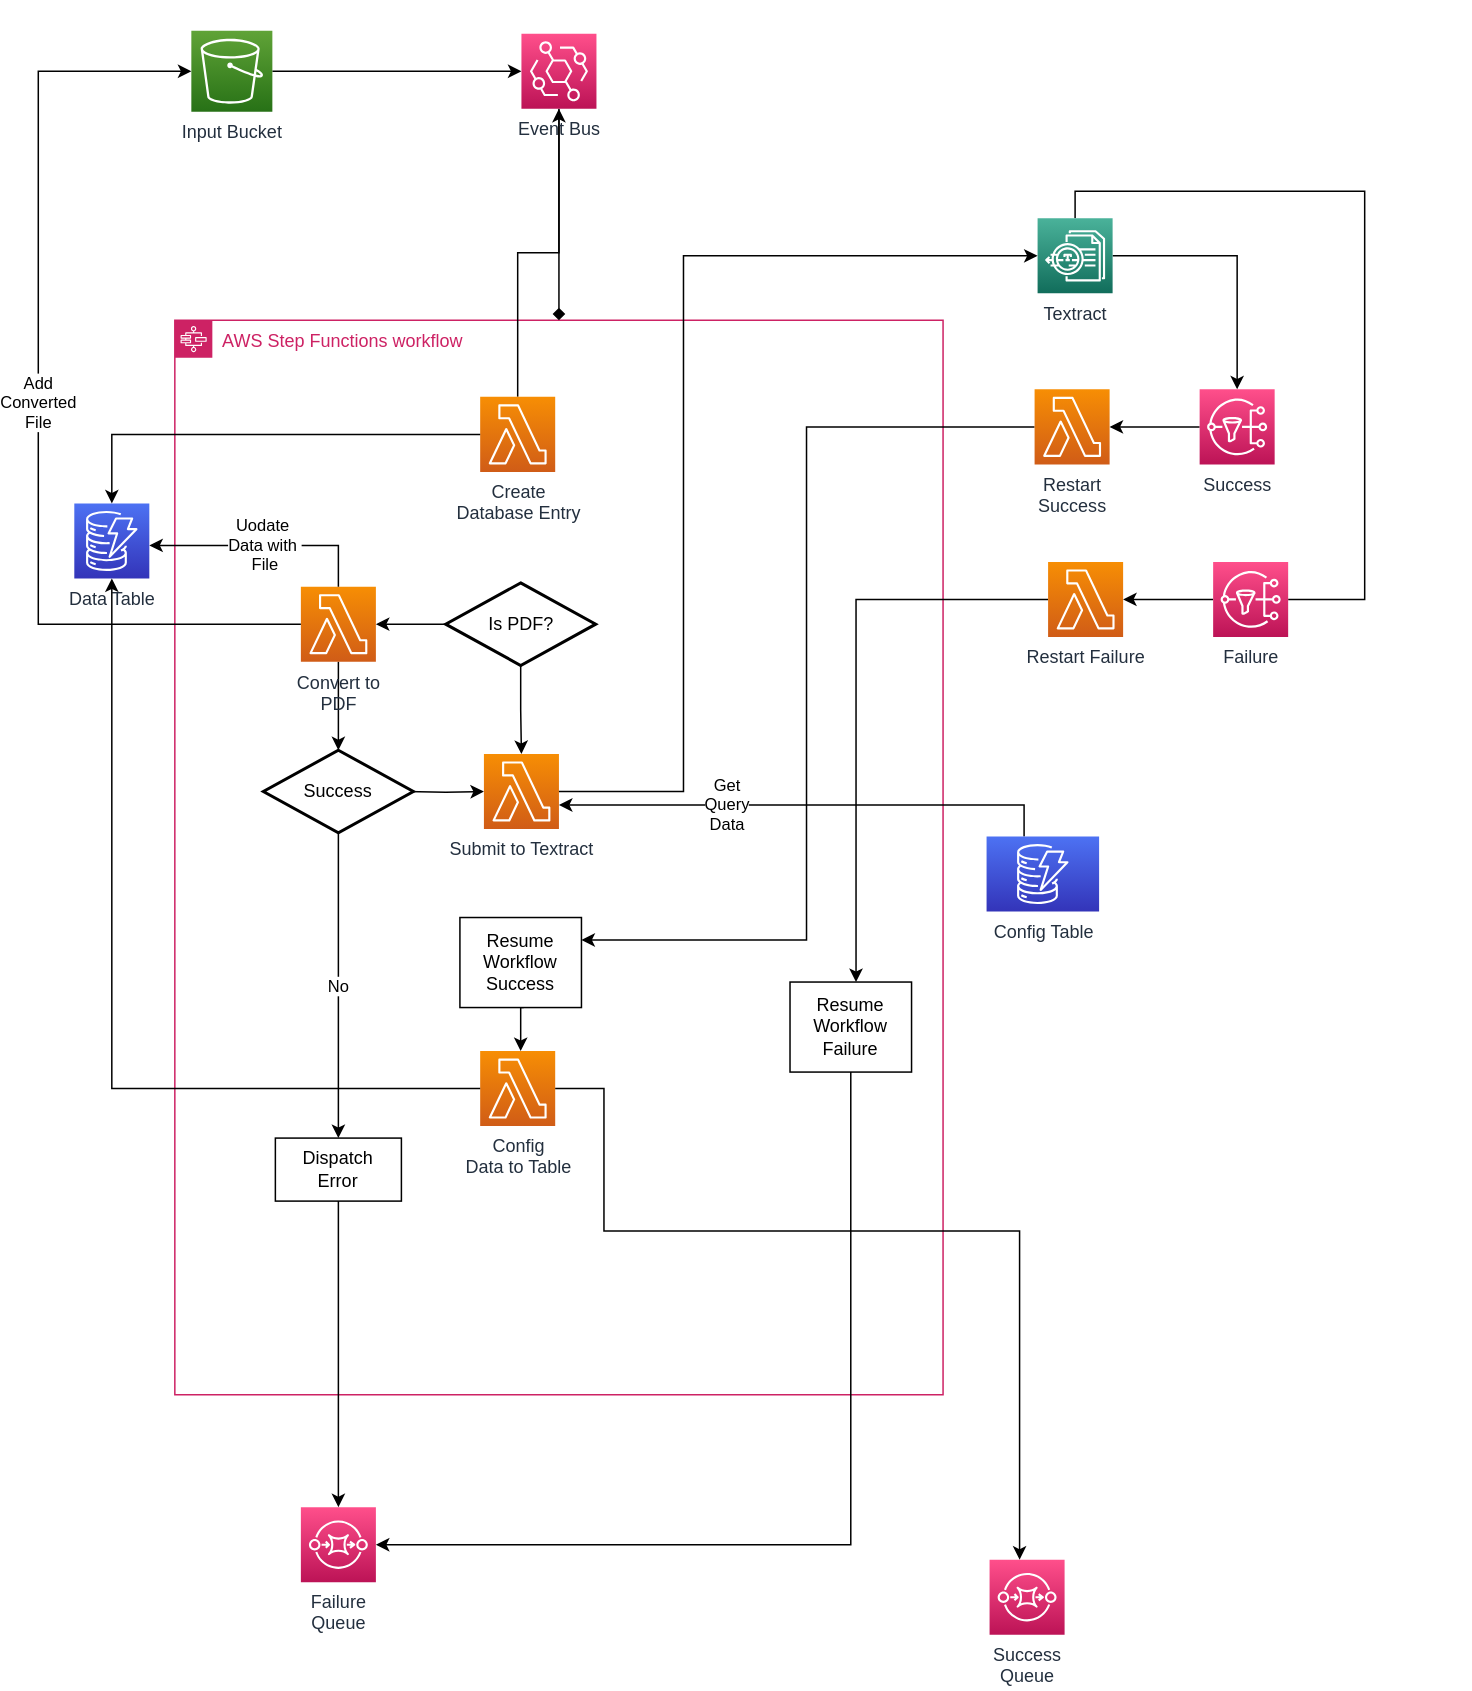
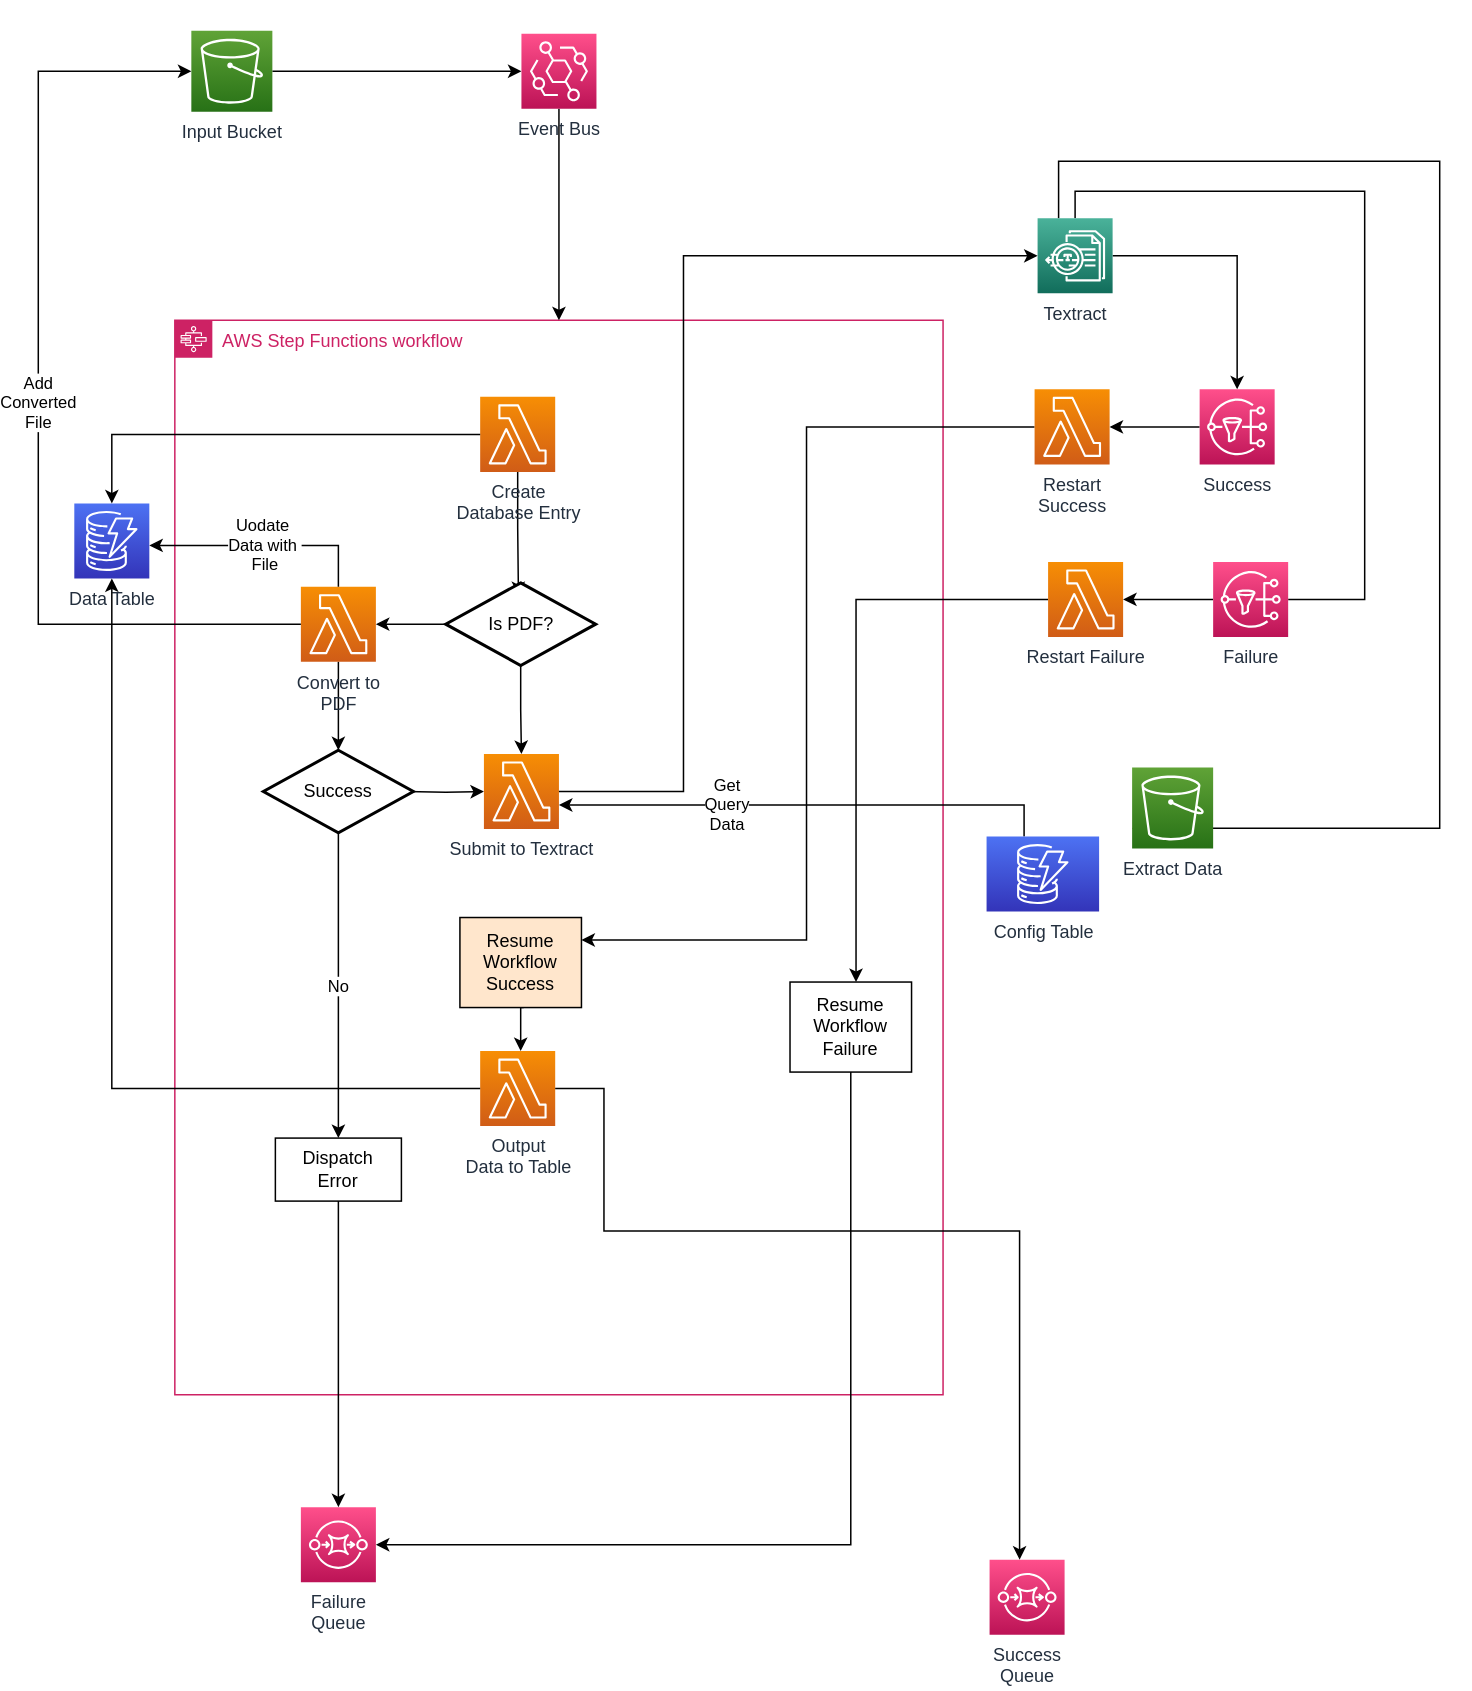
edge "Create Database Entry" -> "Event Bus": now "Create Database Entry" -> "Is PDF?"
edge "Event Bus" -> "AWS Step Functions workflow": arrowhead diamond -> classic
edge "Textract" -> "Extract Data": added
node "Extract Data": added
node "Resume Workflow Success": fillcolor #ffffff -> #ffe6cc
node "Config Data to Table": label "Config Data to Table" -> "Output Data to Table"
